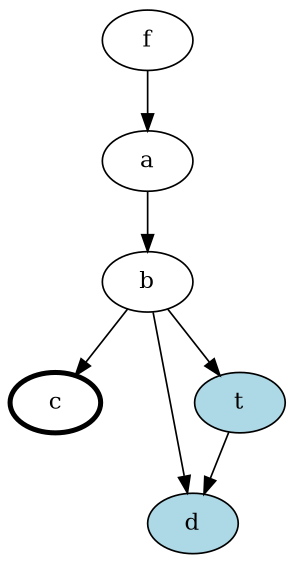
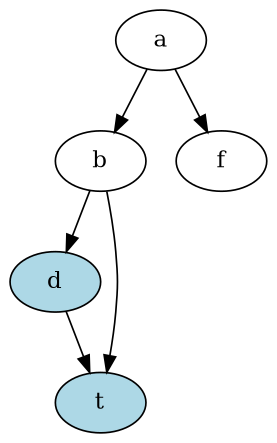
edge "f" -> "a": reversed
node "c": removed
edge "t" -> "d": reversed
